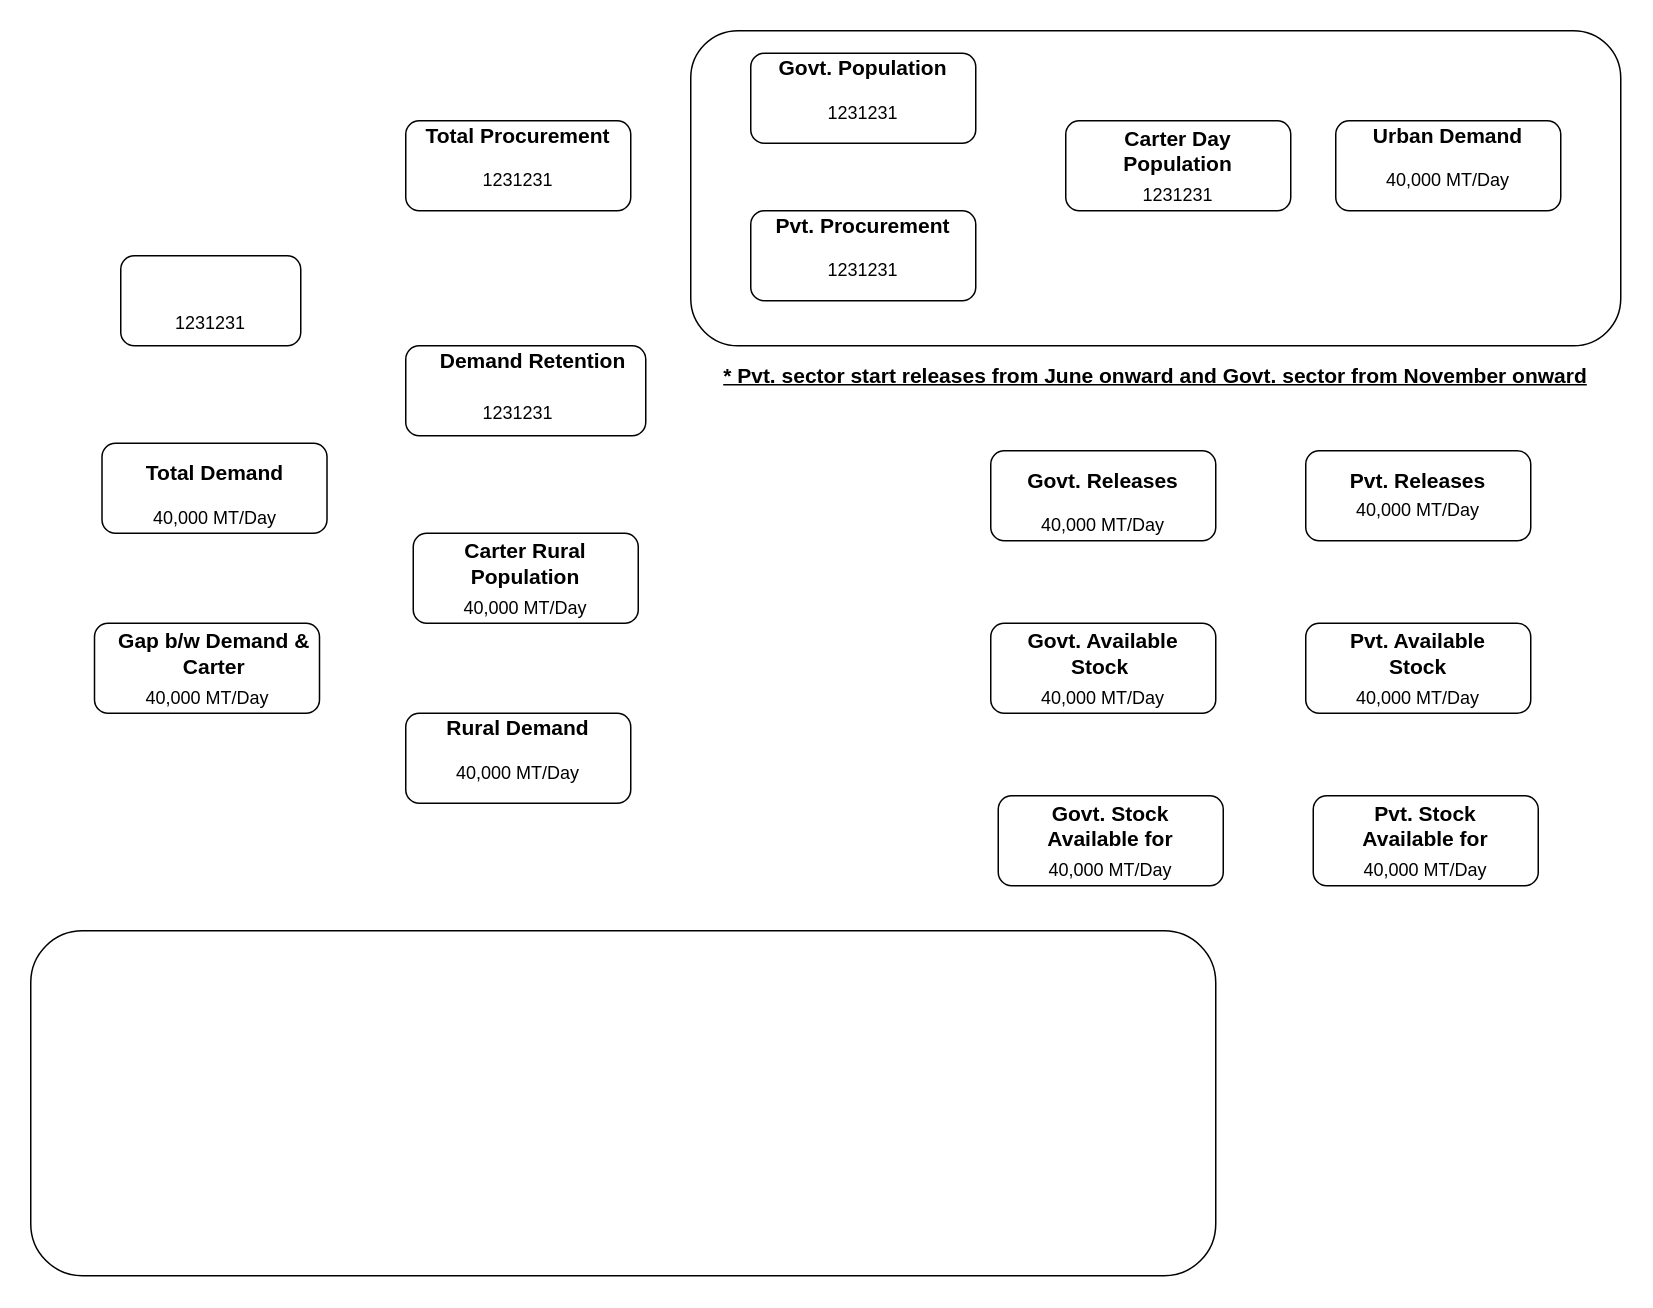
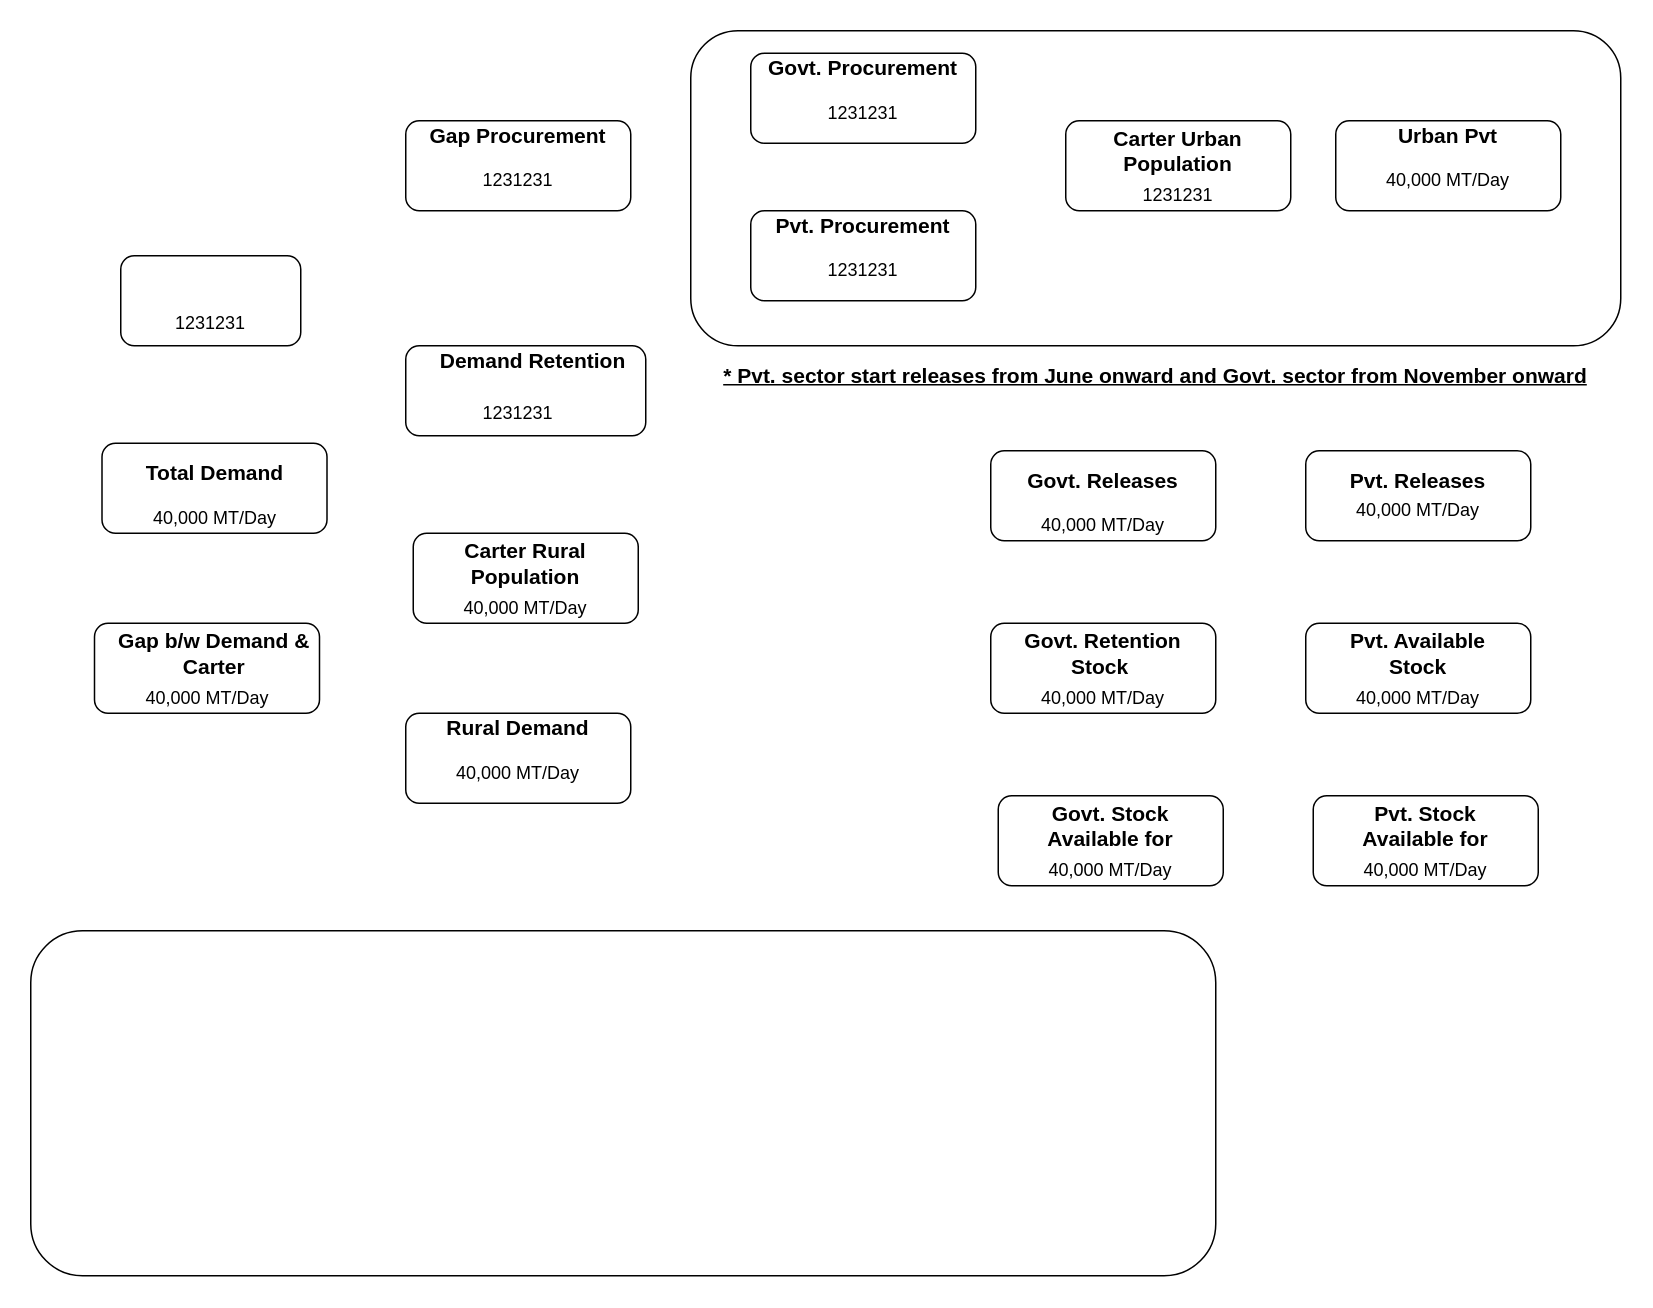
node "Govt. Population": label "Govt. Population" -> "Govt. Procurement"
node "Total Procurement": label "Total Procurement" -> "Gap Procurement"
node "Urban Demand": label "Urban Demand" -> "Urban Pvt"
node "Carter Day Population": label "Carter Day Population" -> "Carter Urban Population"
node "Govt. Available Stock": label "Govt. Available Stock" -> "Govt. Retention Stock"
